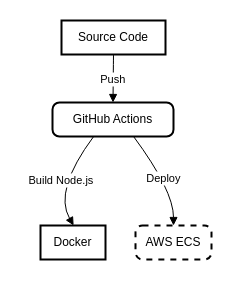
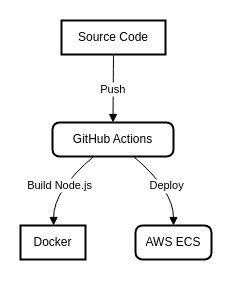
node "GitHub Actions": moved (113, 120) -> (113, 140)
node "Docker": moved (73, 243) -> (53, 243)
node "AWS ECS": style dashed -> solid
